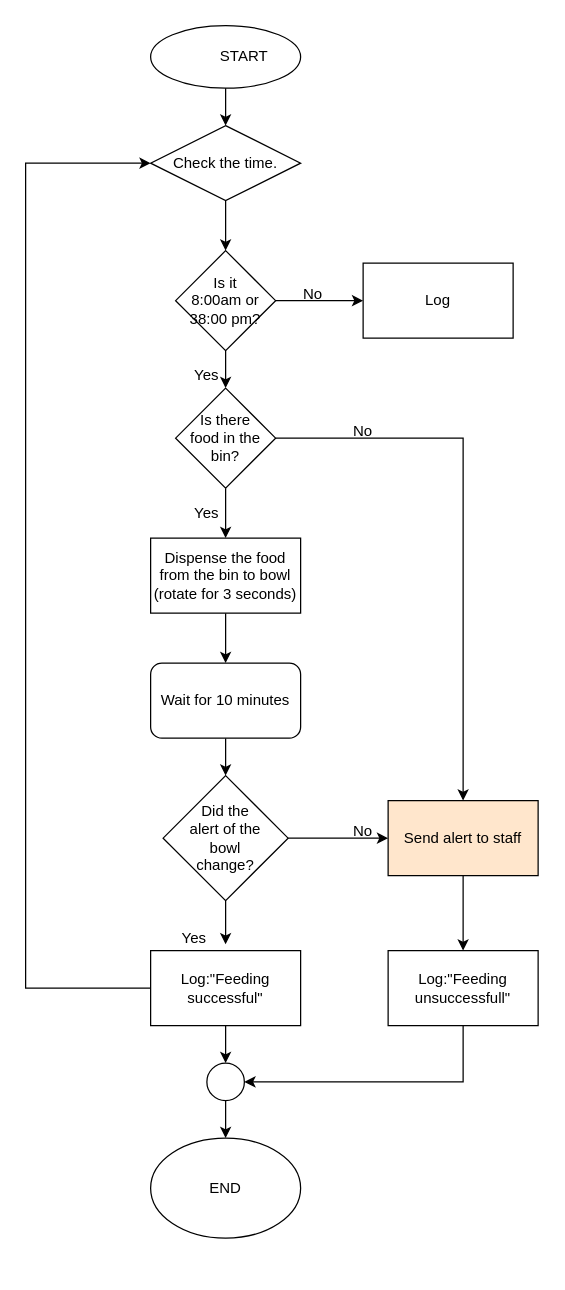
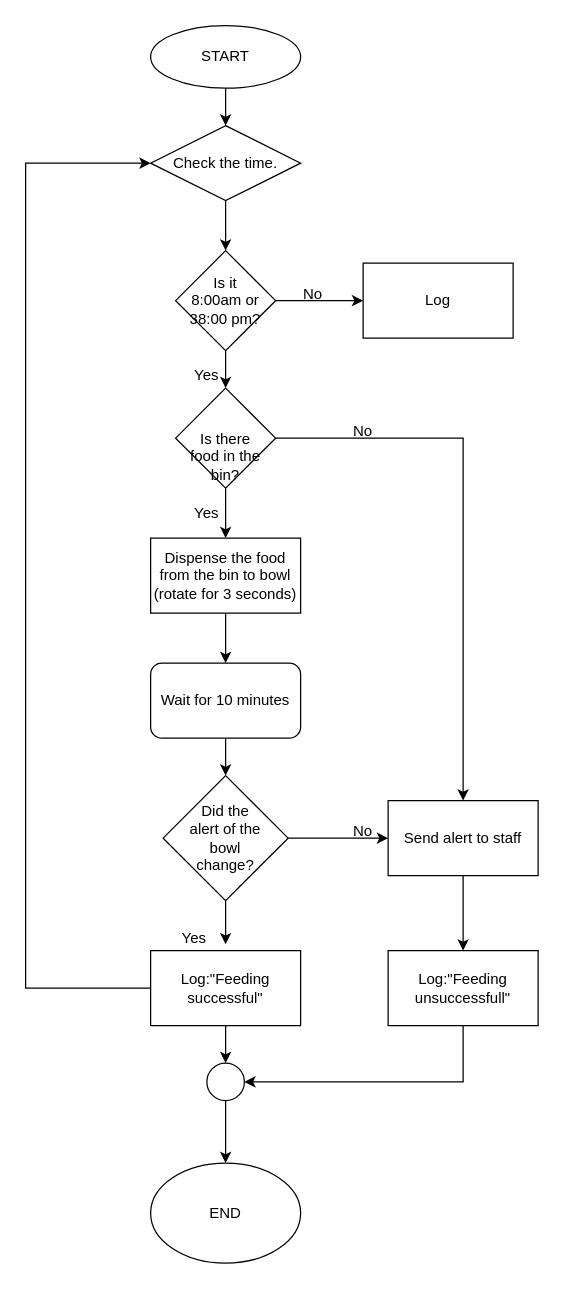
node "START": moved (244, 57) -> (226, 57)
node "Is there food in the bin?": moved (226, 438) -> (226, 457)
node "Send alert to staff": fillcolor #ffe6cc -> #ffffff
node "END": moved (226, 1188) -> (226, 1213)
